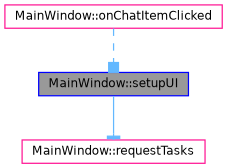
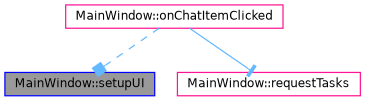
edge "MainWindow::setupUI" -> "MainWindow::requestTasks": now "MainWindow::onChatItemClicked" -> "MainWindow::requestTasks"
